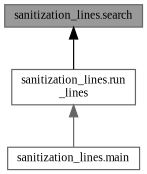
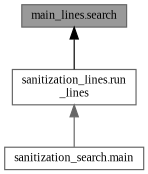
node "sanitization_lines.search": label "sanitization_lines.search" -> "main_lines.search"
node "sanitization_lines.main": label "sanitization_lines.main" -> "sanitization_search.main"
